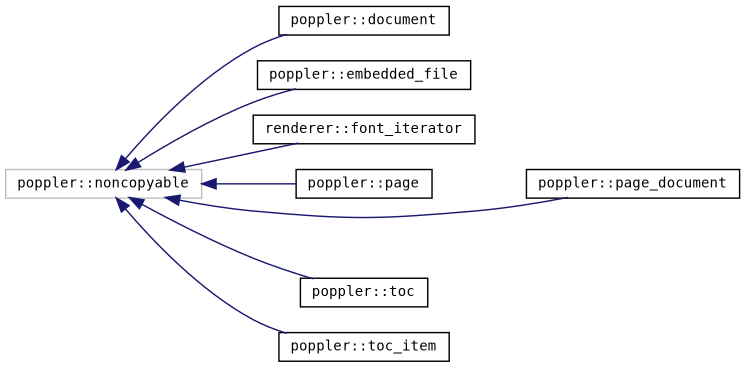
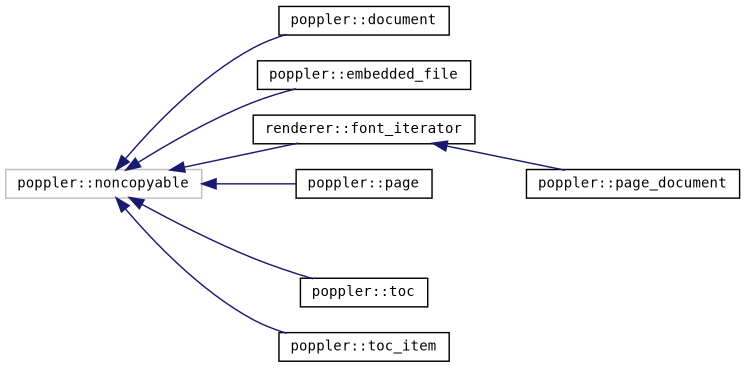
edge "poppler::page_document" -> "poppler::noncopyable": now "poppler::page_document" -> "renderer::font_iterator"
